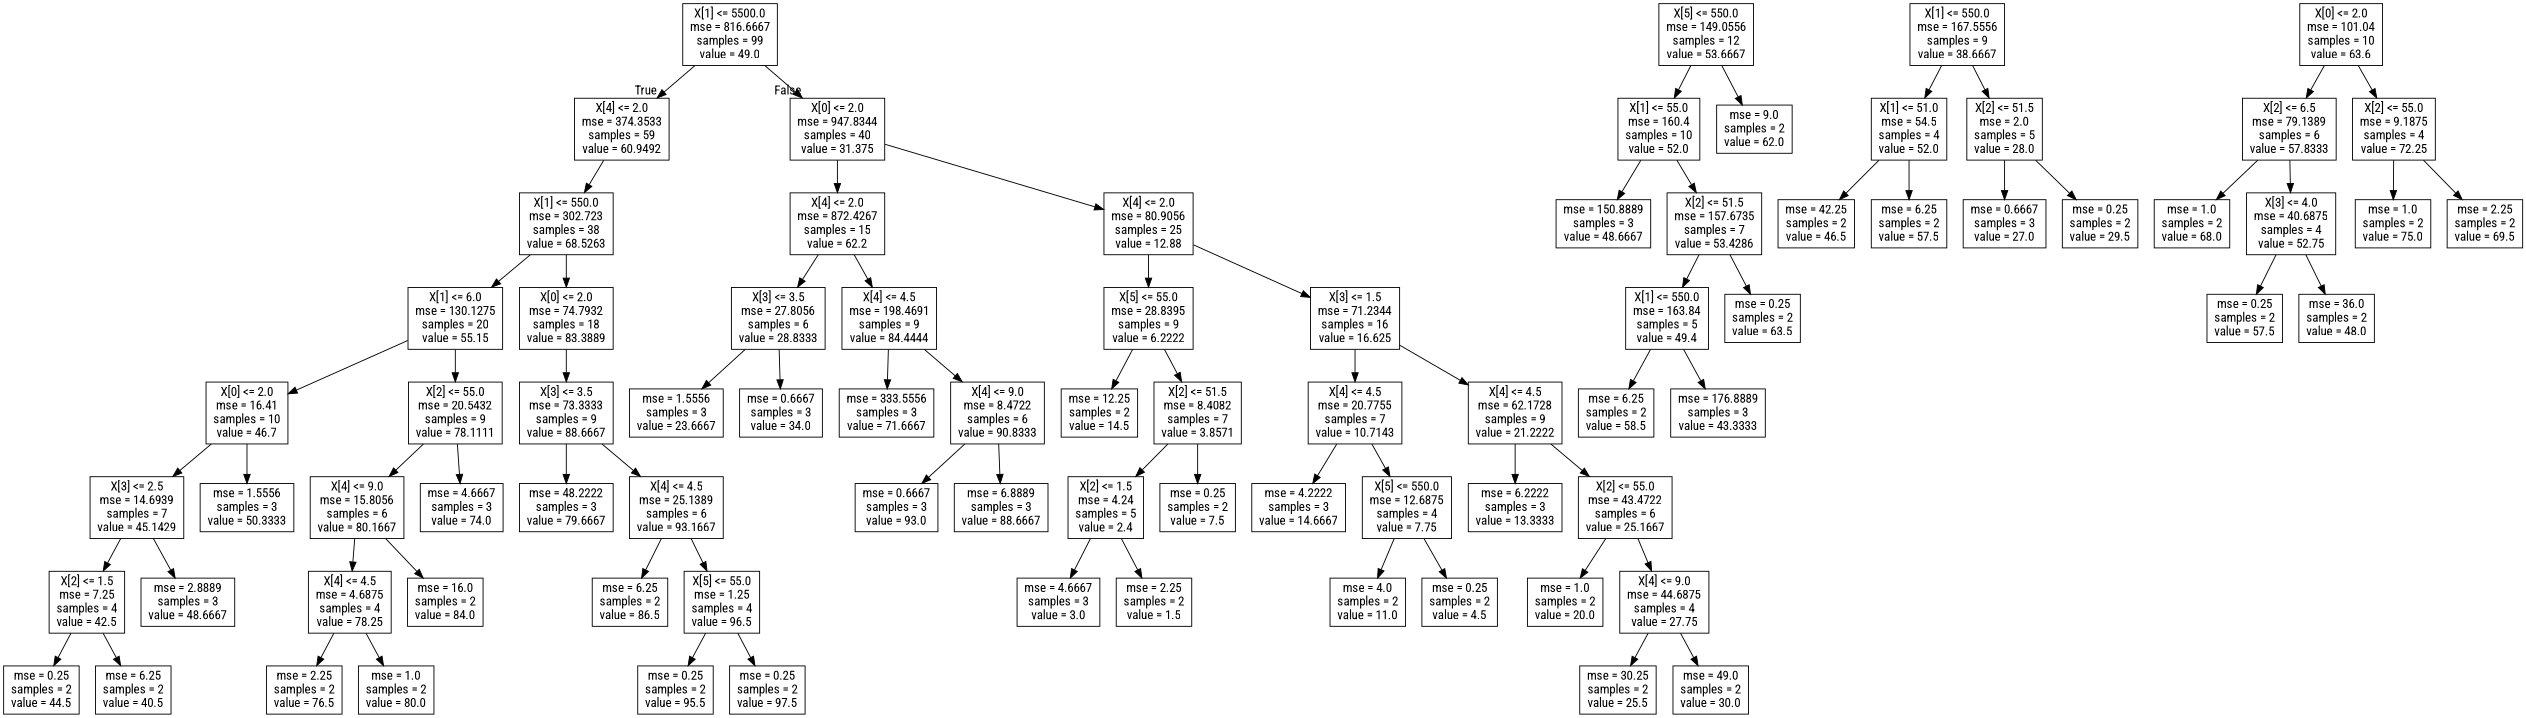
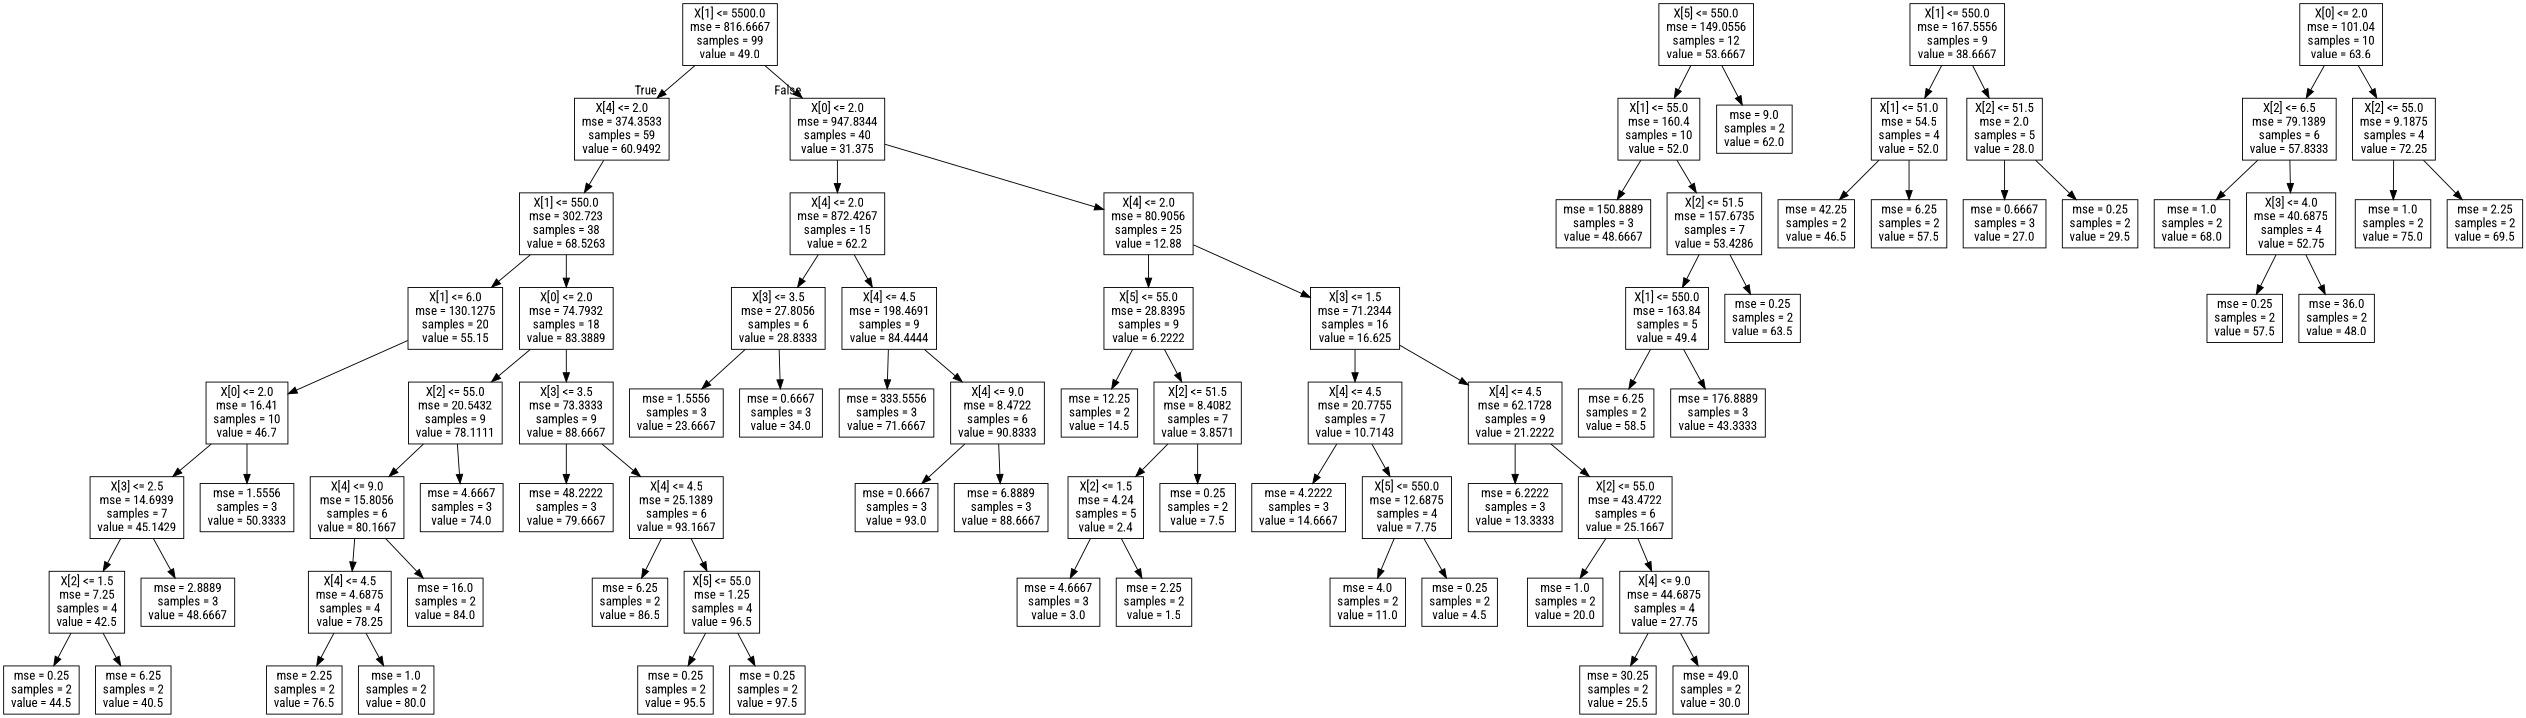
edge "X[1] <= 6.0 mse = 130.1275 samples = 20 value = 55.15" -> "X[2] <= 55.0 mse = 20.5432 samples = 9 value = 78.1111": now "X[0] <= 2.0 mse = 74.7932 samples = 18 value = 83.3889" -> "X[2] <= 55.0 mse = 20.5432 samples = 9 value = 78.1111"
